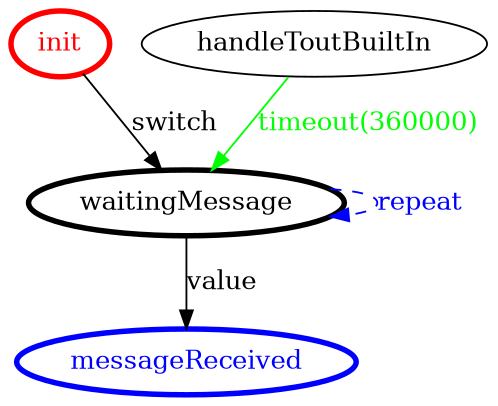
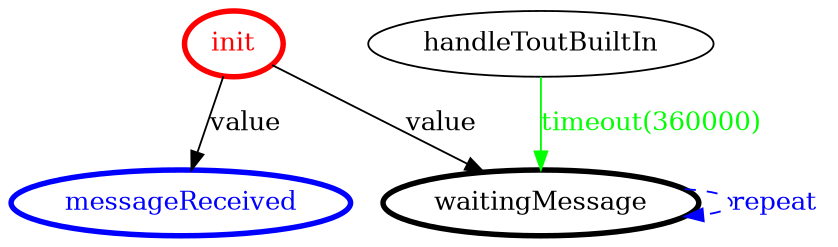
edge "init" -> "waitingMessage": label "switch" -> "value"
edge "waitingMessage" -> "messageReceived": now "init" -> "messageReceived"
